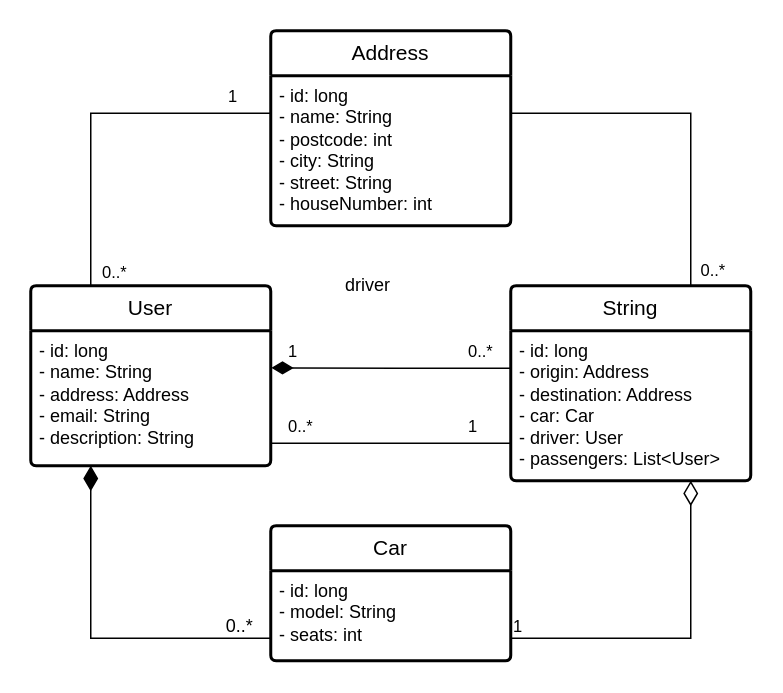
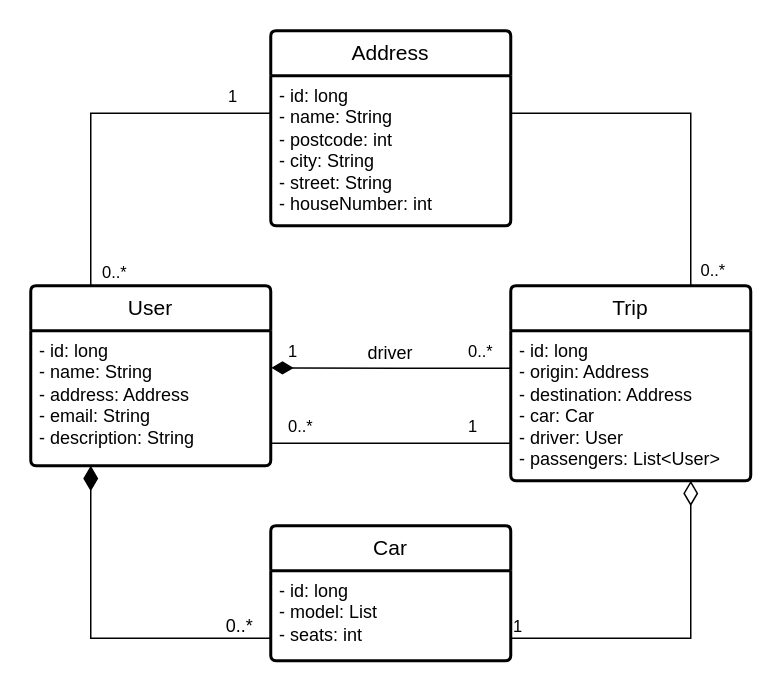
node "driver": moved (368, 286) -> (391, 353)
node "String": label "String" -> "Trip"
node "- id: long - model: String - seats: int": label "- id: long - model: String - seats: int" -> "- id: long - model: List - seats: int"
